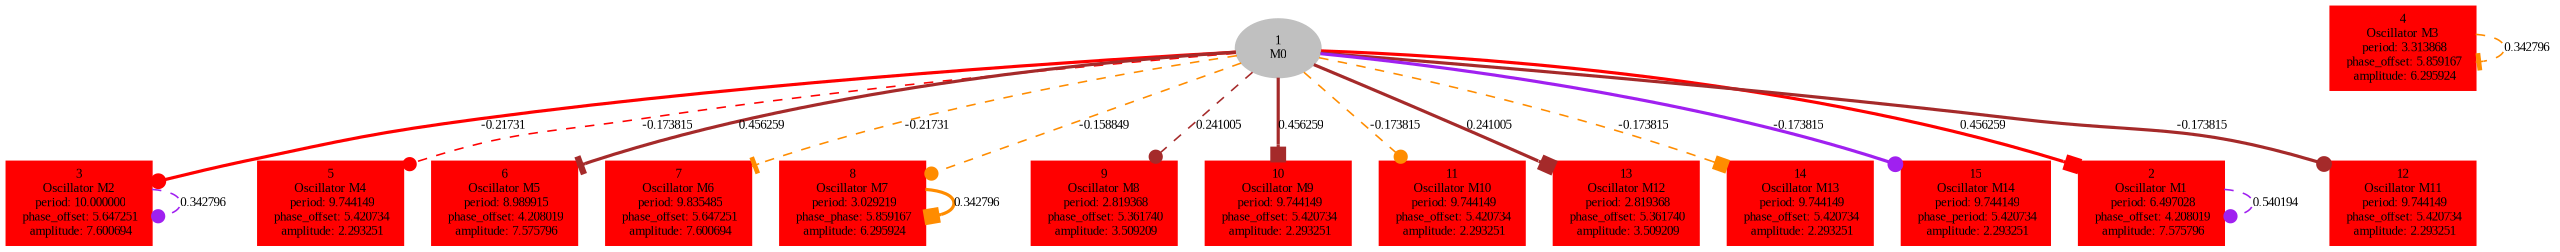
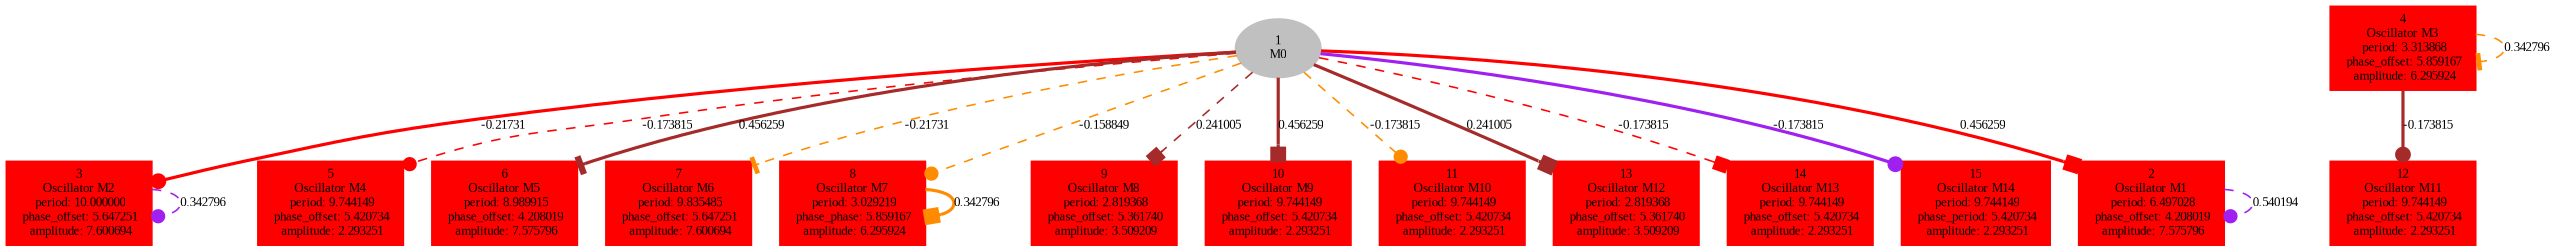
edge "1" -> "14": color darkorange -> red
edge "1" -> "12": now "4" -> "12"
edge "1" -> "9": arrowhead dot -> box
